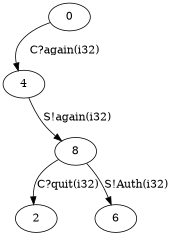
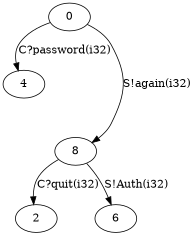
edge "0" -> "4": label "C?again(i32)" -> "C?password(i32)"
edge "4" -> "8": now "0" -> "8"
